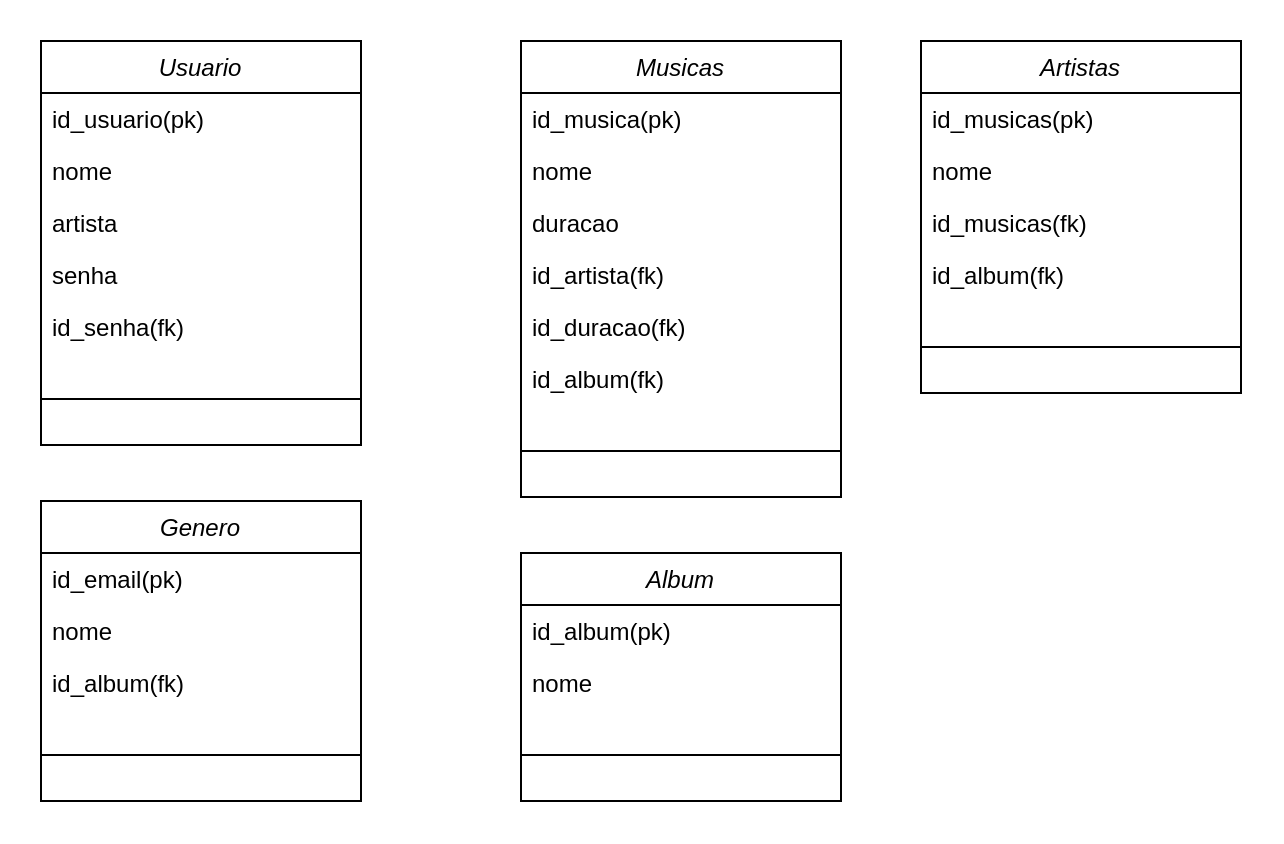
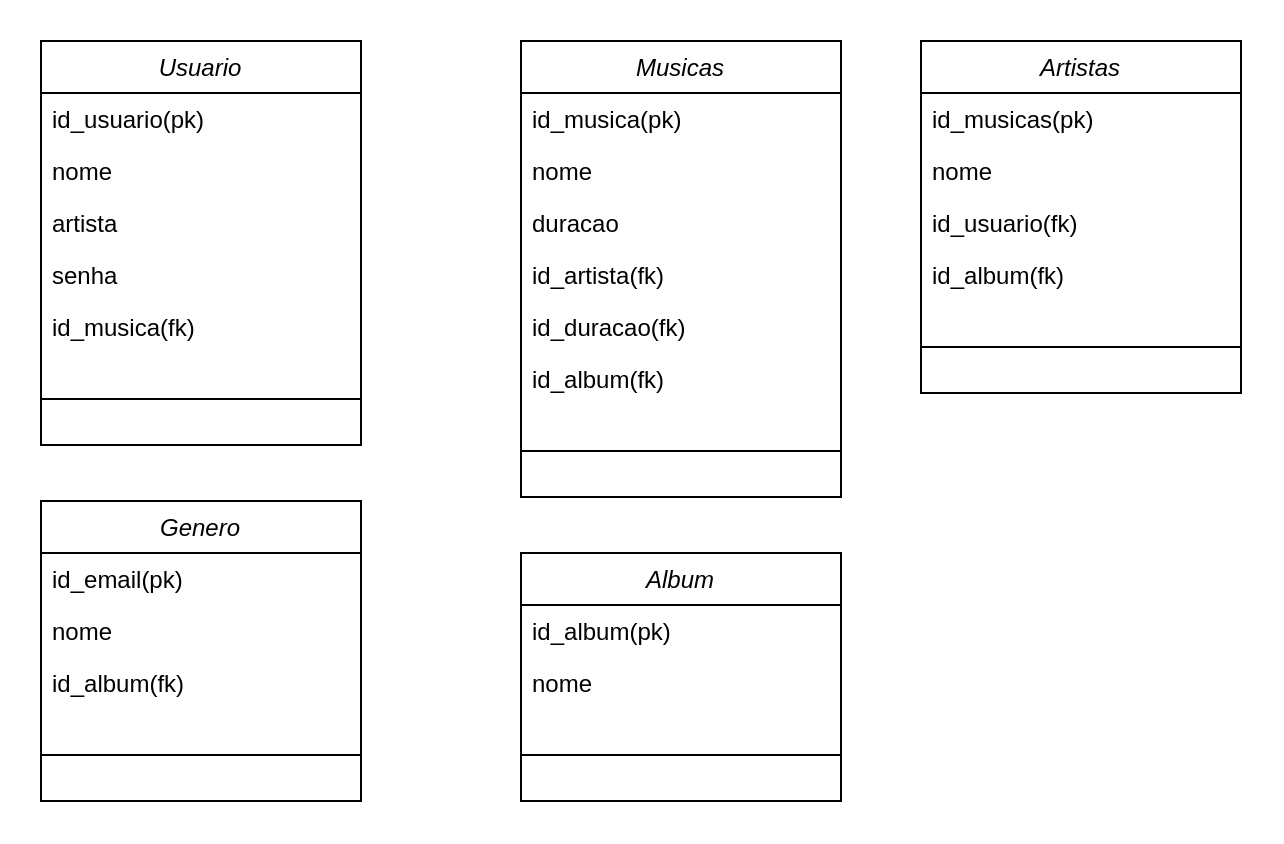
node "id_musicas(fk)": label "id_musicas(fk)" -> "id_usuario(fk)"
node "id_senha(fk)": label "id_senha(fk)" -> "id_musica(fk)"
